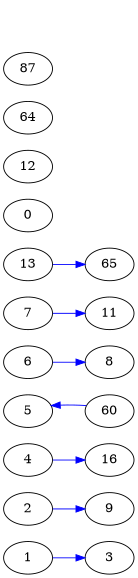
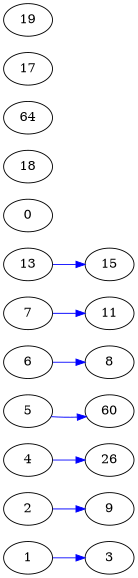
node "19": added
node "87": label "87" -> "17"
node "12": label "12" -> "18"
node "65": label "65" -> "15"
edge "60" -> "5": reversed
node "16": label "16" -> "26"
